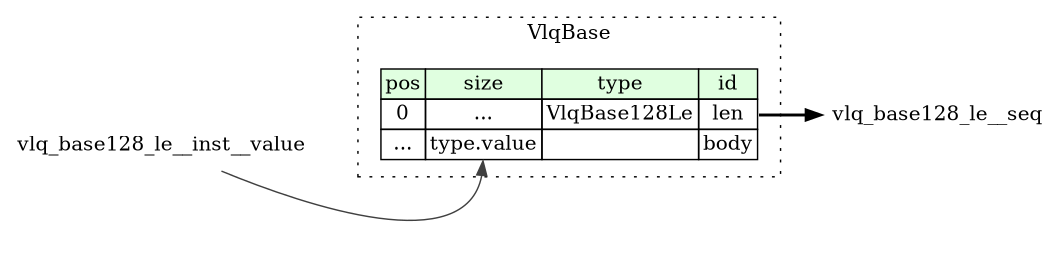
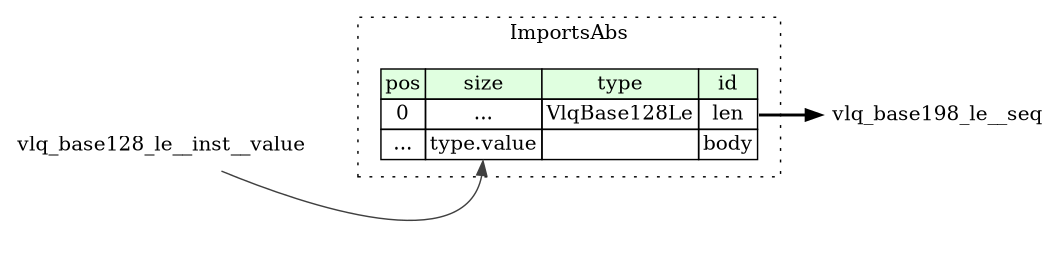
cluster "VlqBase": label "VlqBase" -> "ImportsAbs"
node "vlq_base128_le__seq": label "vlq_base128_le__seq" -> "vlq_base198_le__seq"
